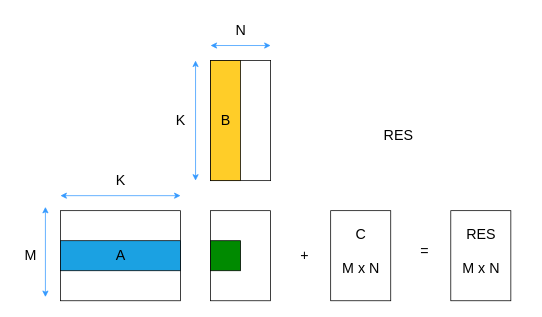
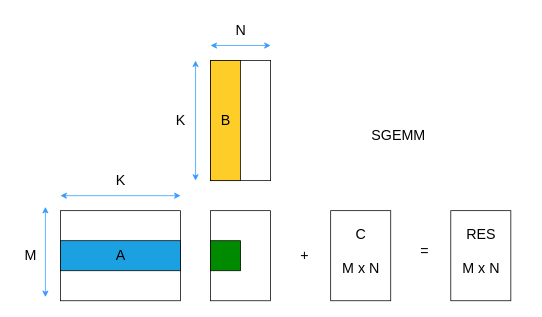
node "RES": label "RES" -> "SGEMM"
